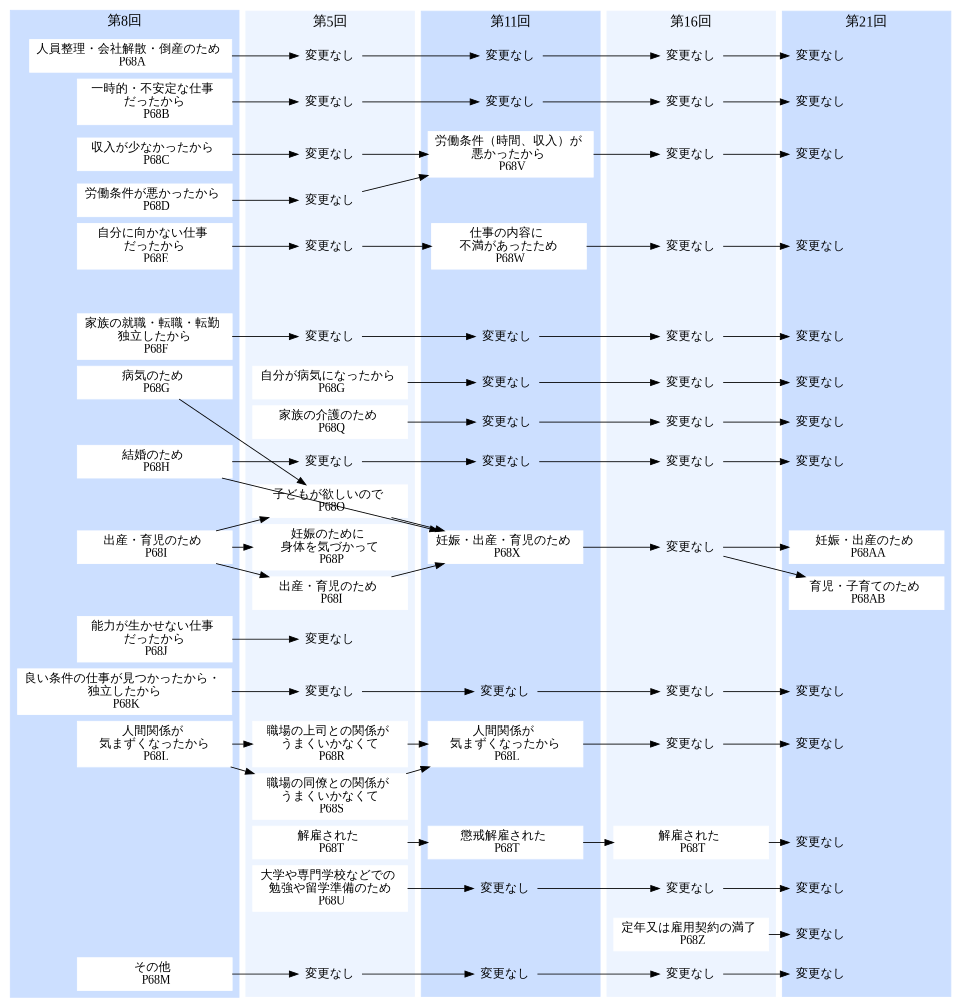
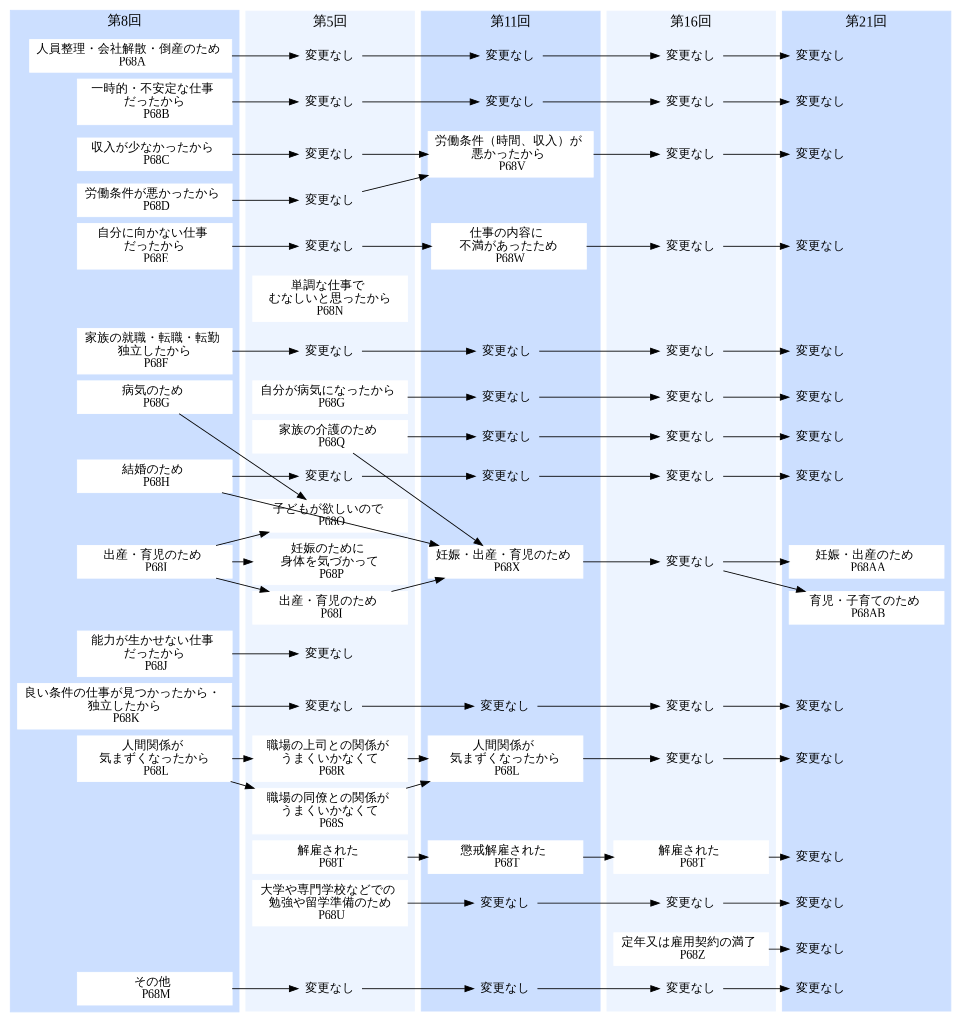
node "単調な仕事で むなしいと思ったから P68N": added
edge "子どもが欲しいので P68O" -> "妊娠・出産・育児のため P68X": now "家族の介護のため P68Q" -> "妊娠・出産・育児のため P68X"
